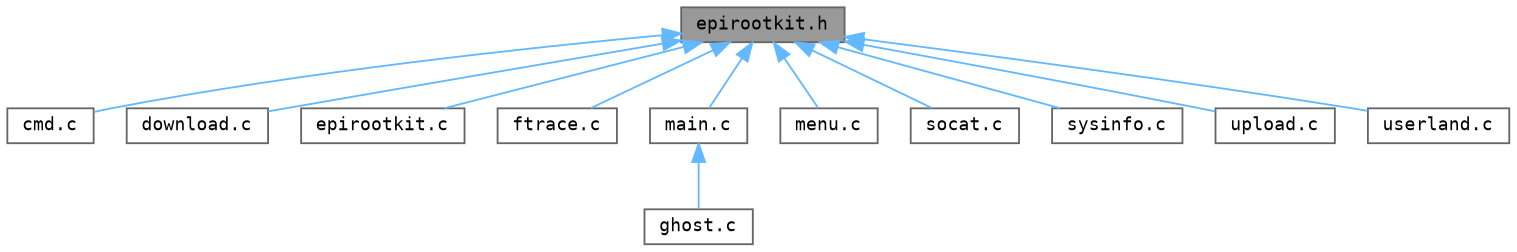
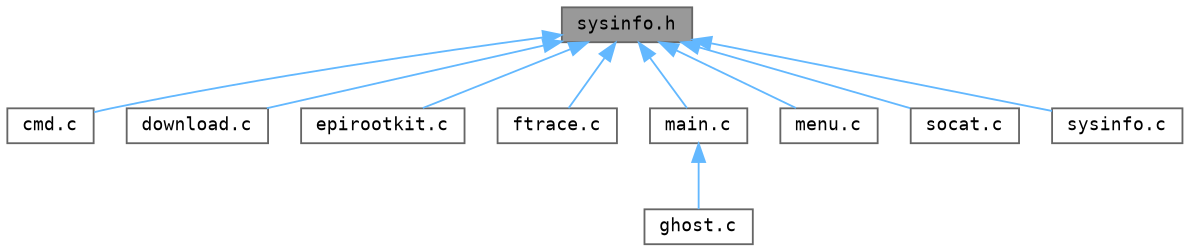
node "epirootkit.h": label "epirootkit.h" -> "sysinfo.h"
node "upload.c": removed
node "userland.c": removed
